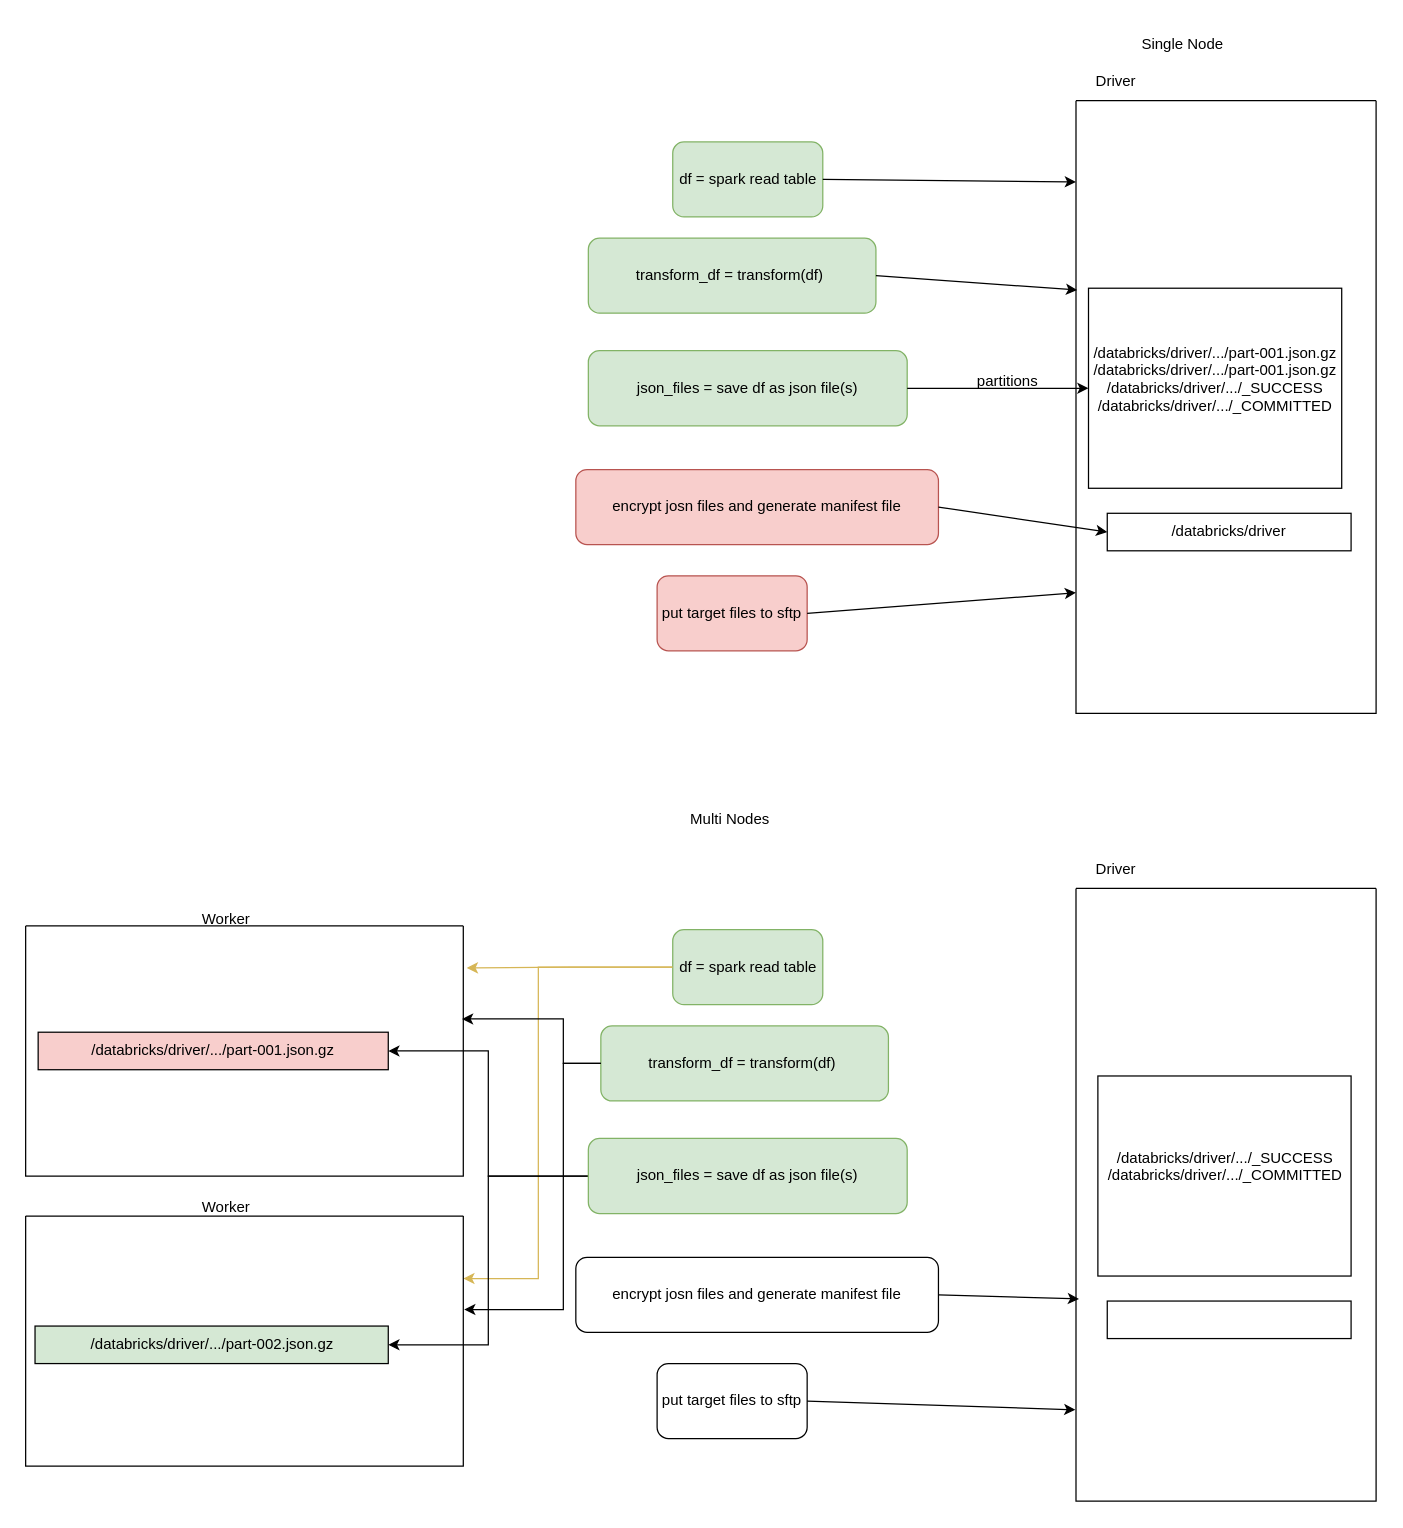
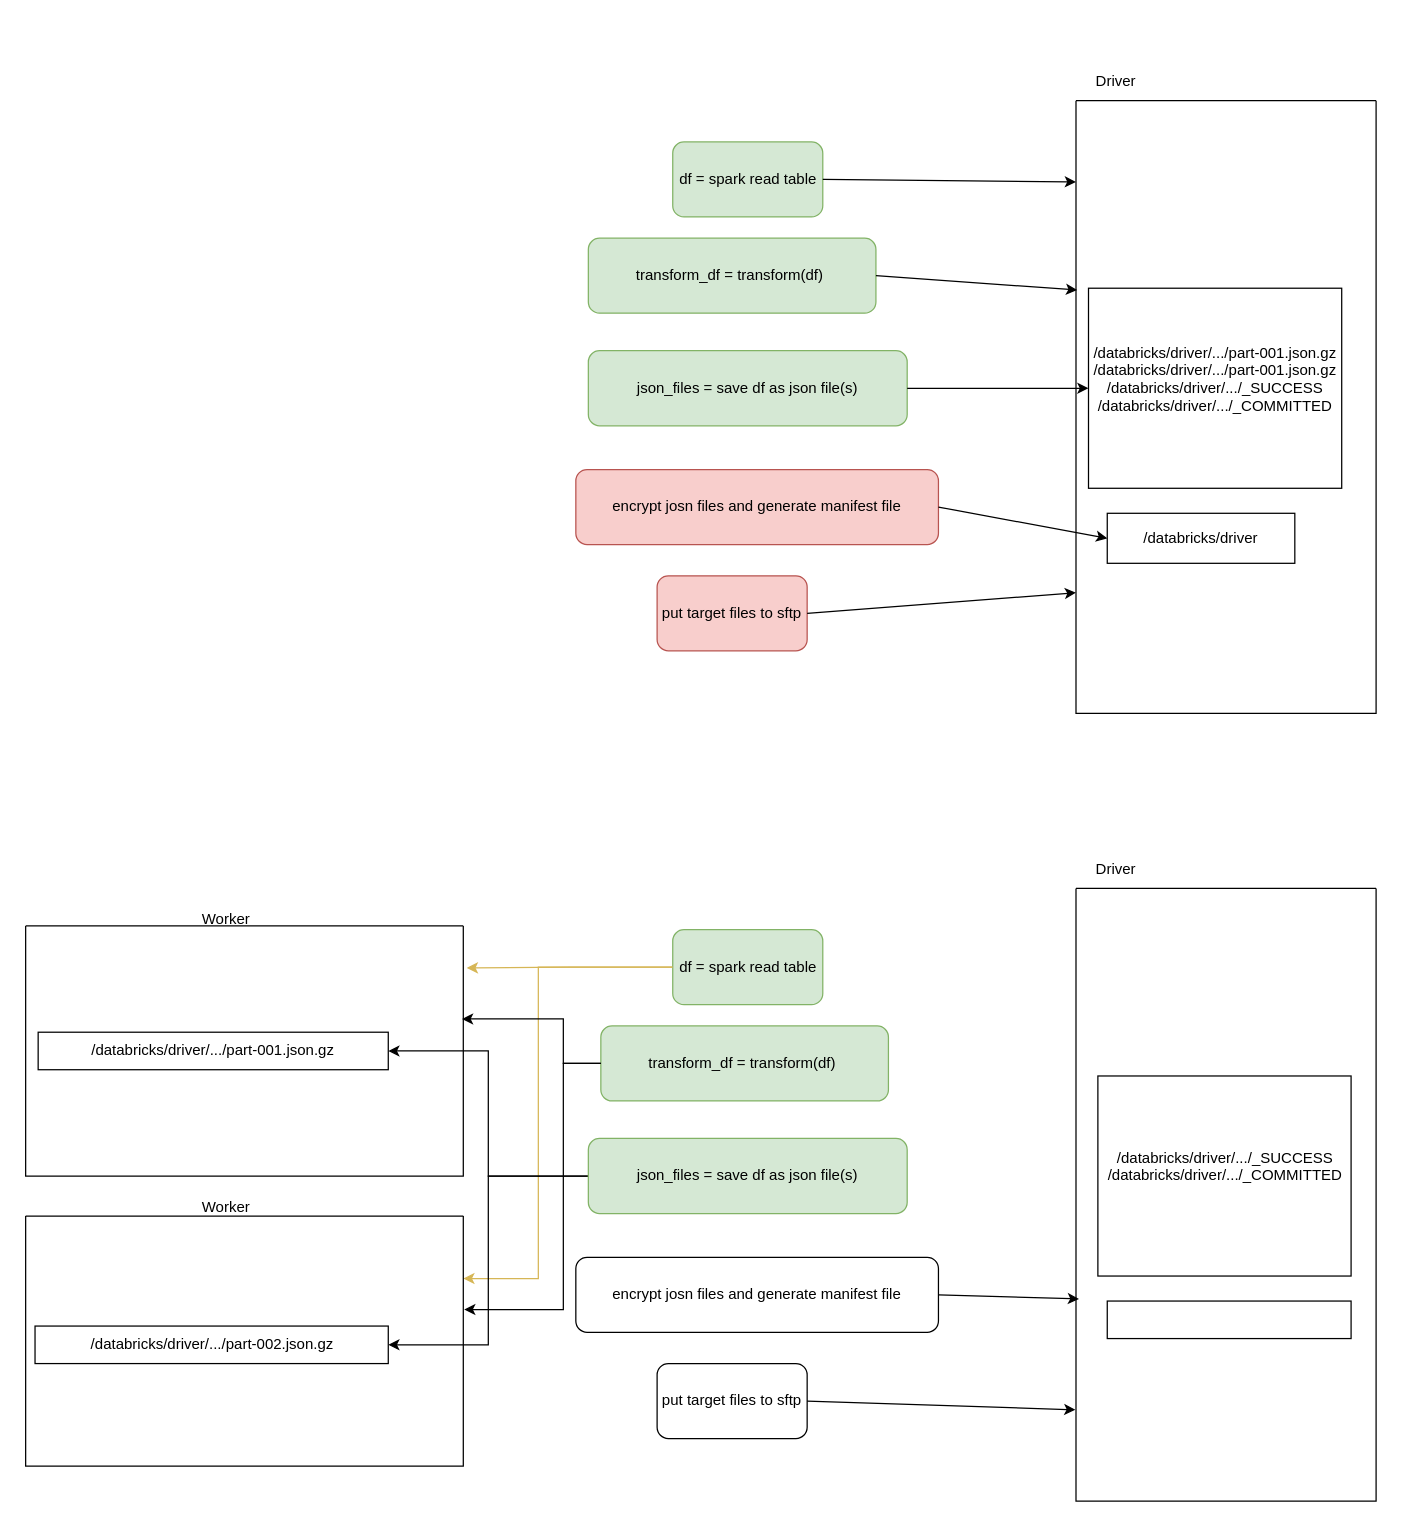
node "Single Node": removed
node "partitions": removed
node "/databricks/driver": size 244x38 -> 188x50
node "Multi Nodes": removed
node "/databricks/driver/.../part-001.json.gz": fillcolor #f8cecc -> #ffffff
node "/databricks/driver/.../part-002.json.gz": fillcolor #d5e8d4 -> #ffffff
